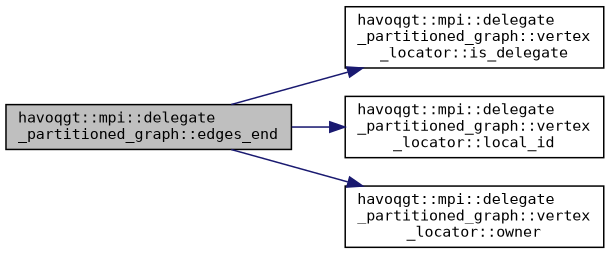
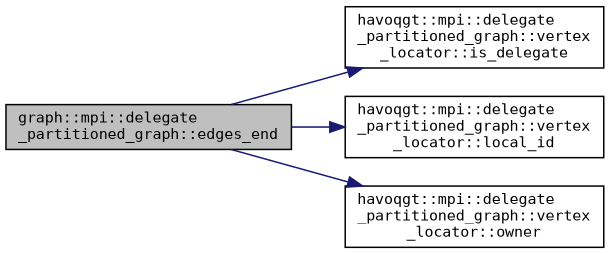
node "havoqgt::mpi::delegate _partitioned_graph::edges_end": label "havoqgt::mpi::delegate _partitioned_graph::edges_end" -> "graph::mpi::delegate _partitioned_graph::edges_end"
